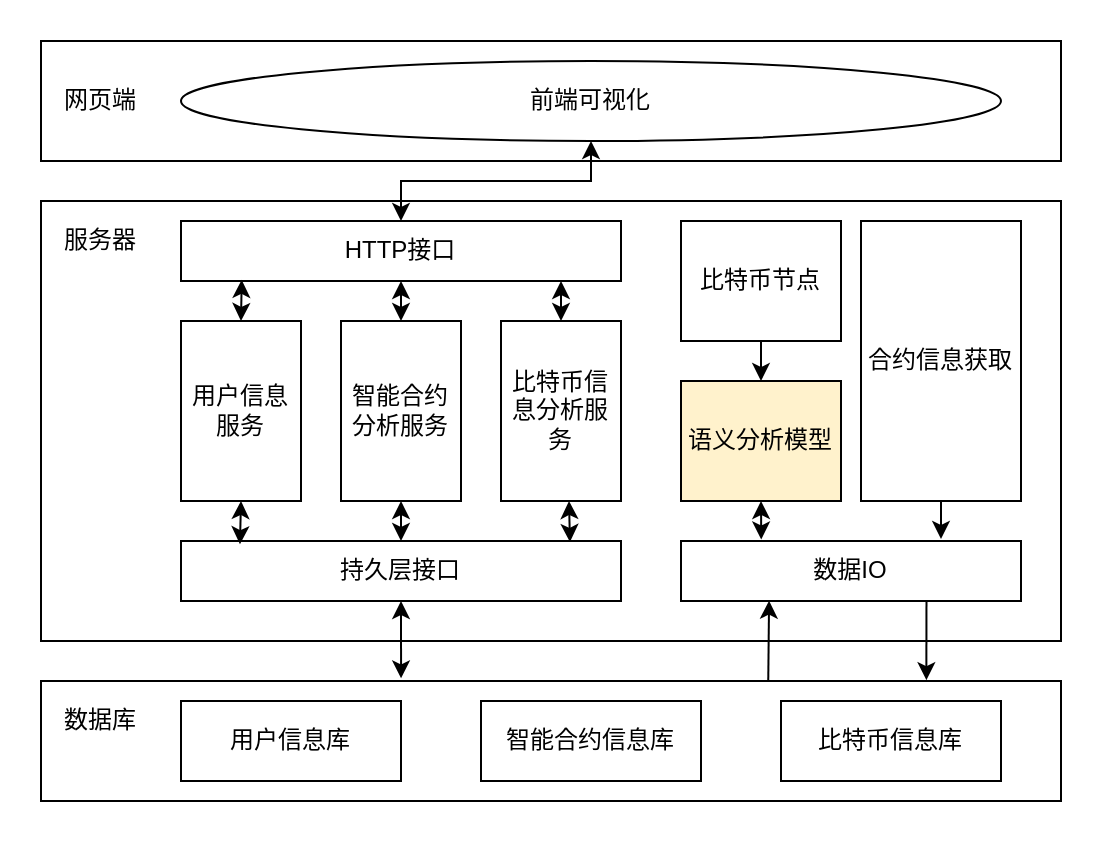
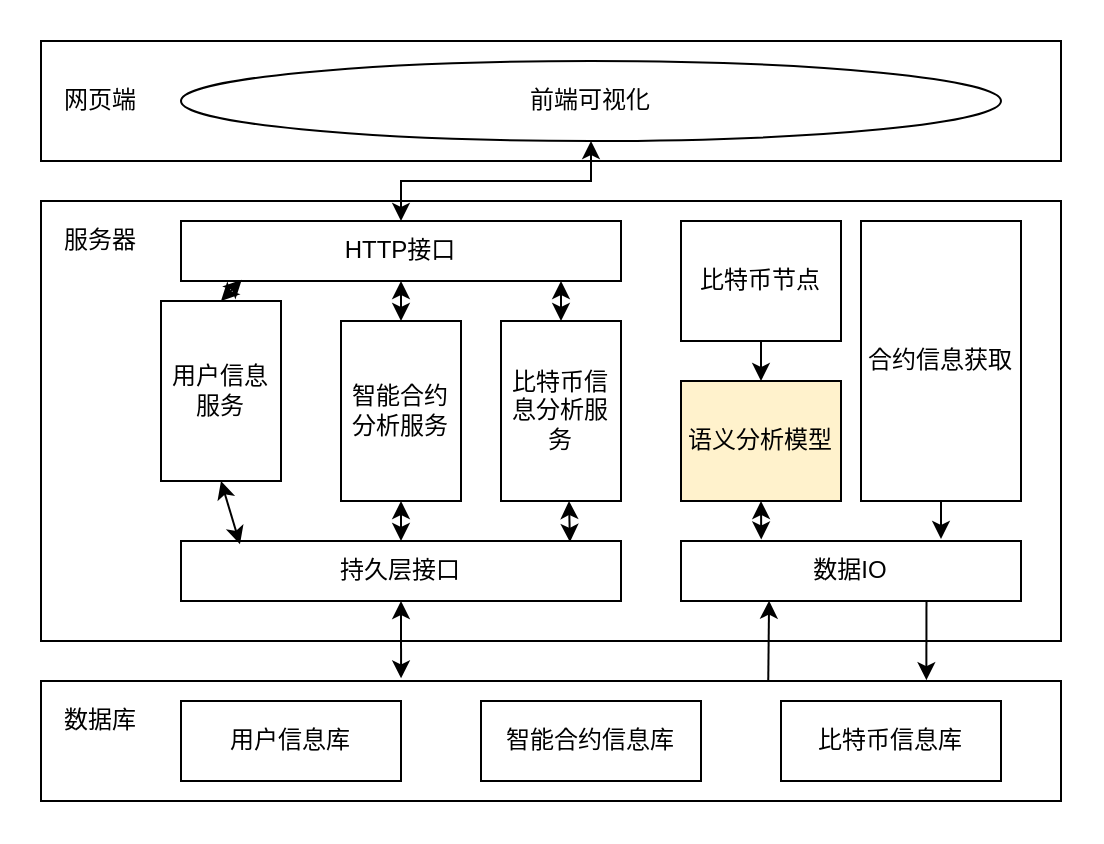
node "用户信息服务": moved (241, 411) -> (221, 391)
